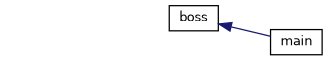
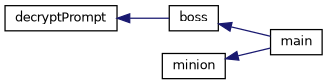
node "decryptPrompt": added
node "minion": added
